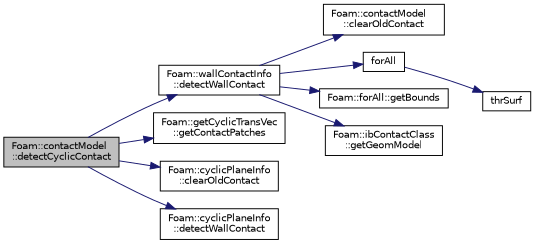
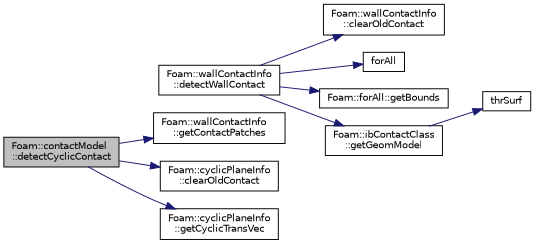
node "Foam::contactModel ::clearOldContact": label "Foam::contactModel ::clearOldContact" -> "Foam::wallContactInfo ::clearOldContact"
edge "forAll" -> "thrSurf": now "Foam::ibContactClass ::getGeomModel" -> "thrSurf"
edge "Foam::contactModel ::detectCyclicContact" -> "Foam::wallContactInfo ::detectWallContact": removed
node "Foam::getCyclicTransVec ::getContactPatches": label "Foam::getCyclicTransVec ::getContactPatches" -> "Foam::wallContactInfo ::getContactPatches"
node "Foam::cyclicPlaneInfo ::detectWallContact": label "Foam::cyclicPlaneInfo ::detectWallContact" -> "Foam::cyclicPlaneInfo ::getCyclicTransVec"
